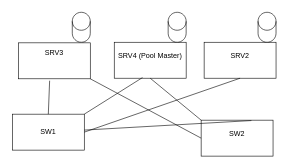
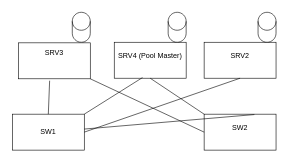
node "SW2": moved (237, 138) -> (240, 132)
